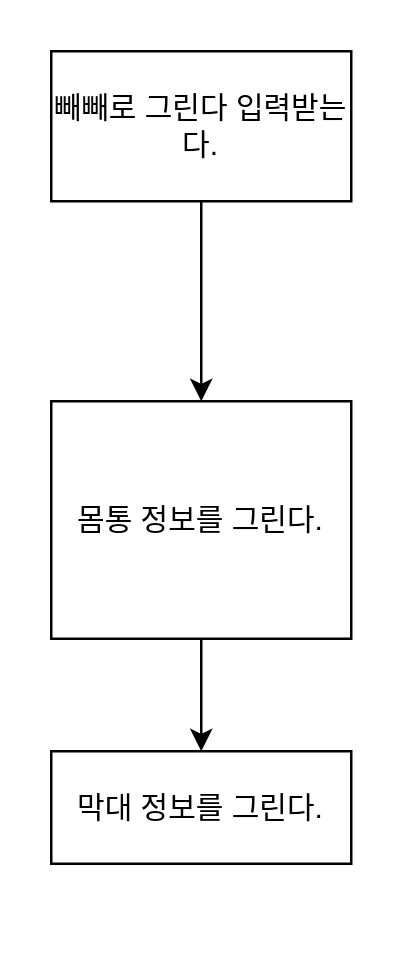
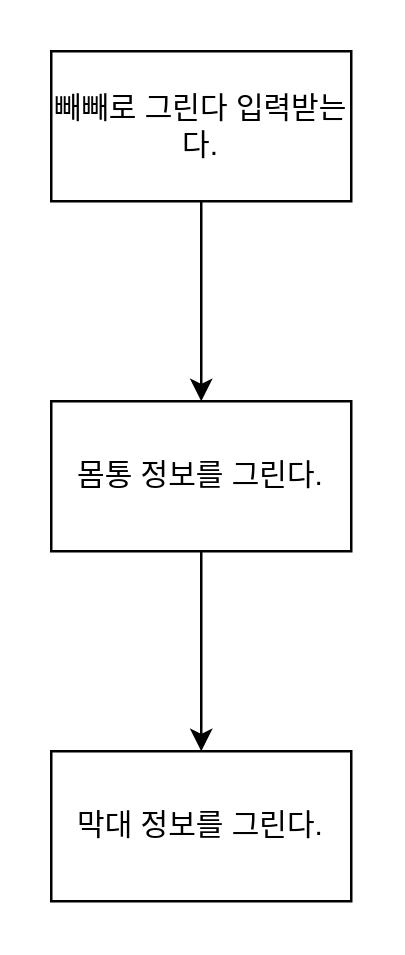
node "몸통 정보를 그린다.": size 300x238 -> 300x150
node "막대 정보를 그린다.": size 300x113 -> 300x150
